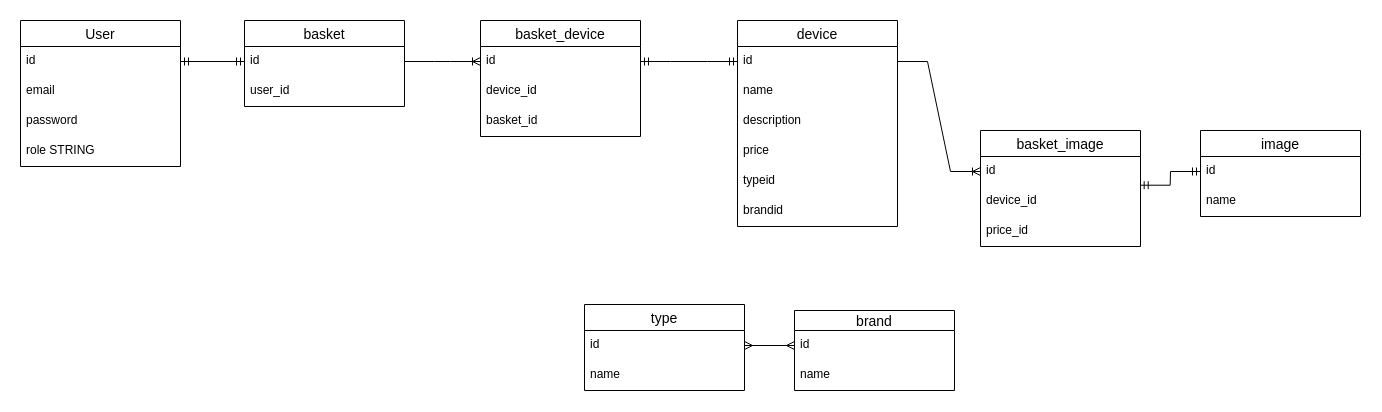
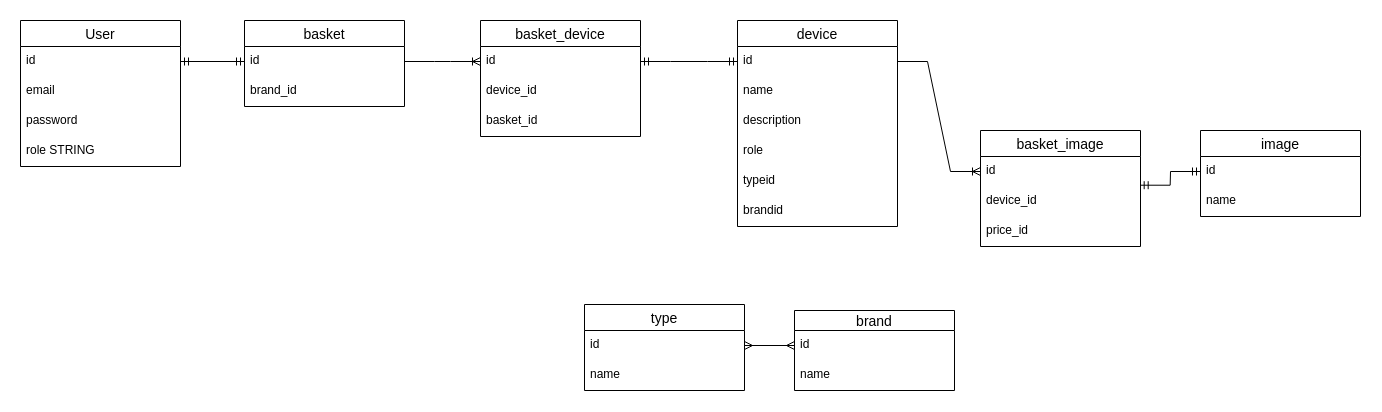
node "user_id": label "user_id" -> "brand_id"
node "price": label "price" -> "role"
